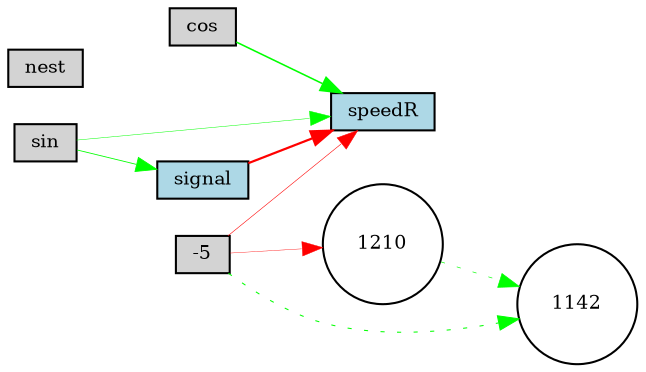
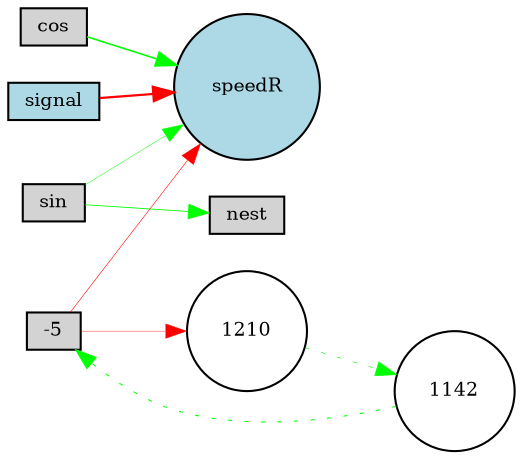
node "speedR": shape box -> circle
edge "sin" -> "signal": now "sin" -> "nest"
edge "-5" -> "1142": reversed
